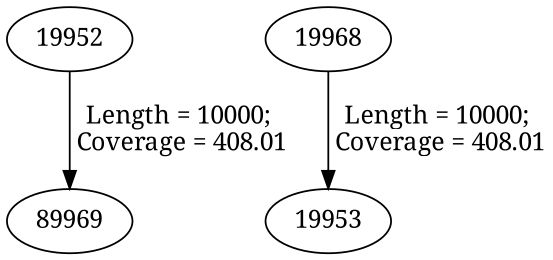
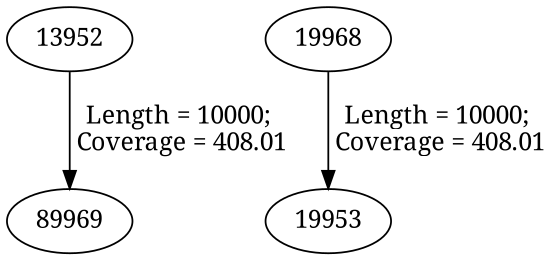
node "19952": label "19952" -> "13952"
